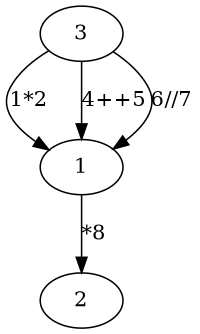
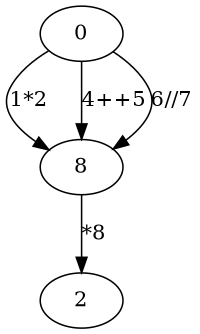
node "3": label "3" -> "0"
node "1": label "1" -> "8"
